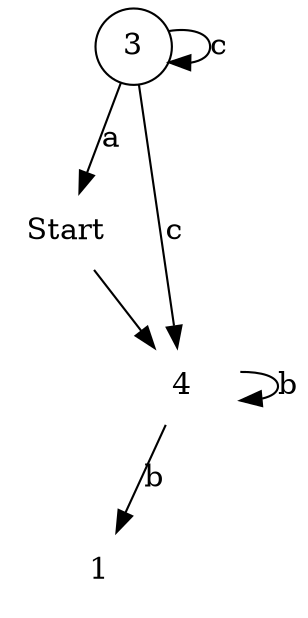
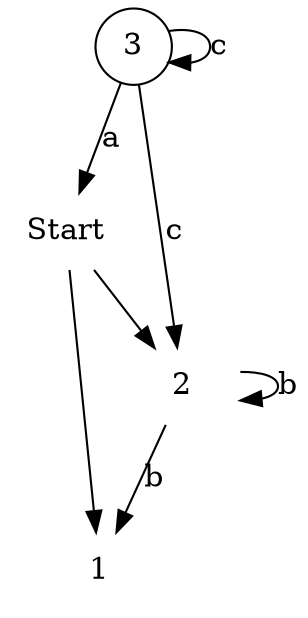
node "4": label "4" -> "2"
edge "Start" -> "1": added
